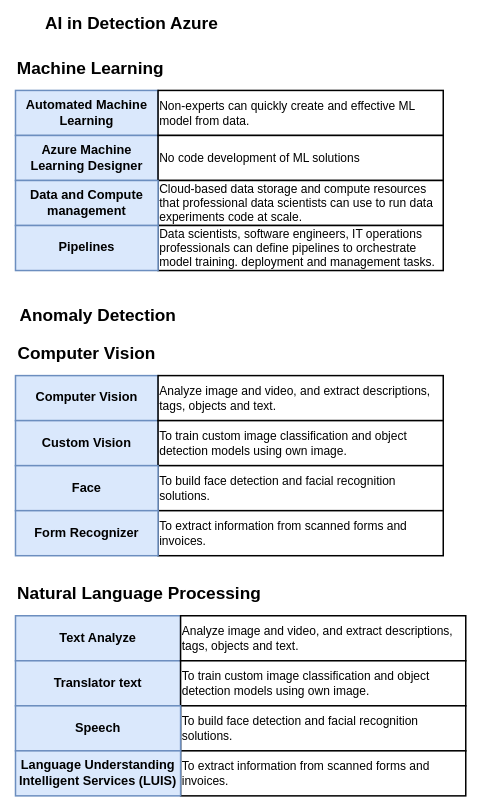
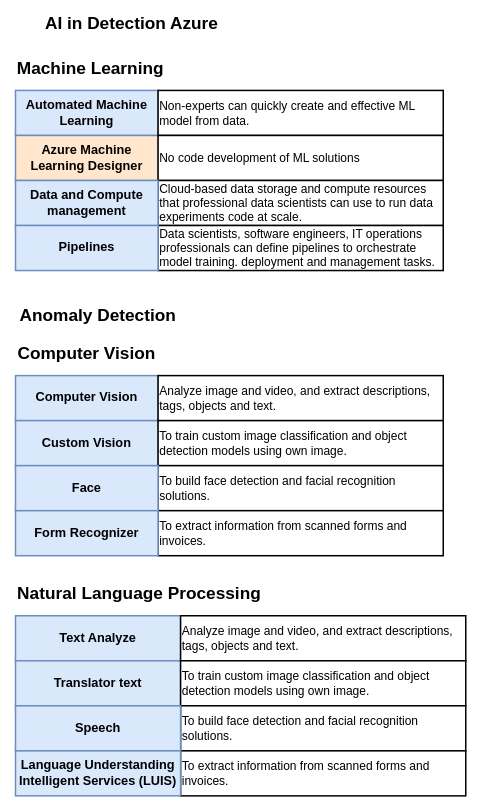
node "Azure Machine Learning Designer": fillcolor #dae8fc -> #ffe6cc
